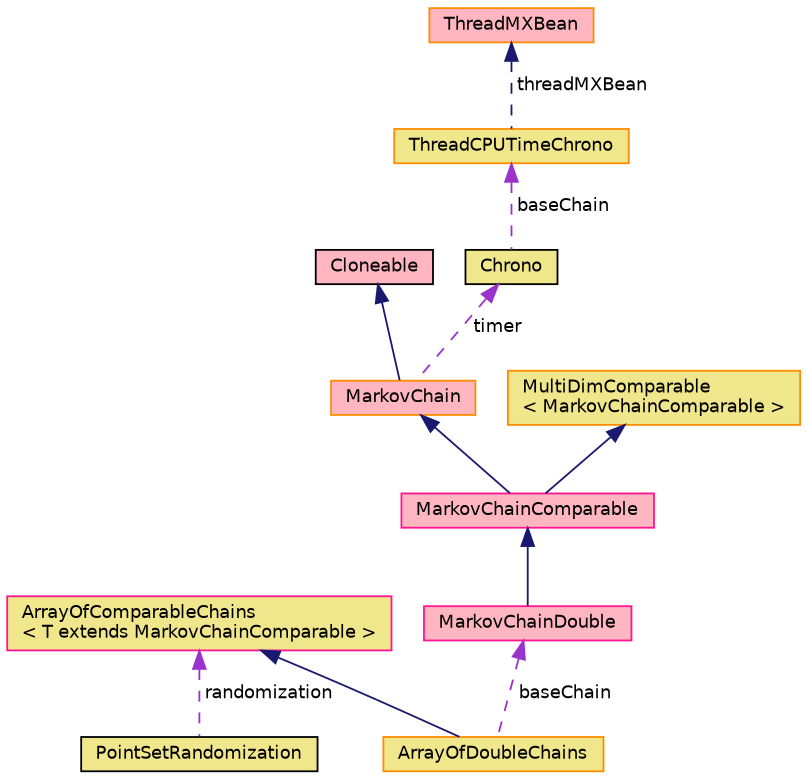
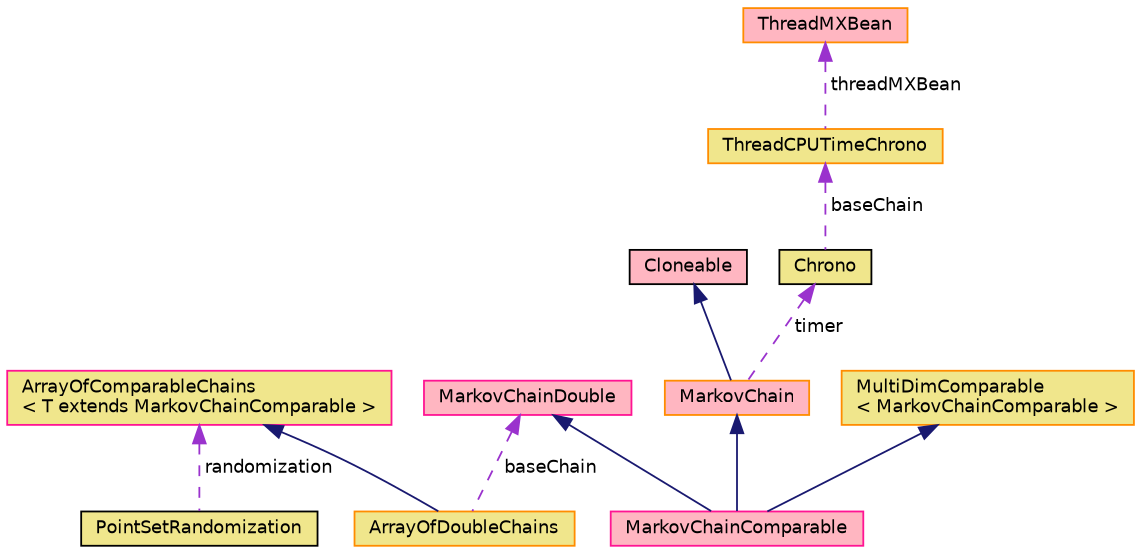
edge "ThreadCPUTimeChrono" -> "ThreadMXBean": color midnightblue -> darkorchid3
edge "MarkovChainDouble" -> "MarkovChainComparable": reversed
